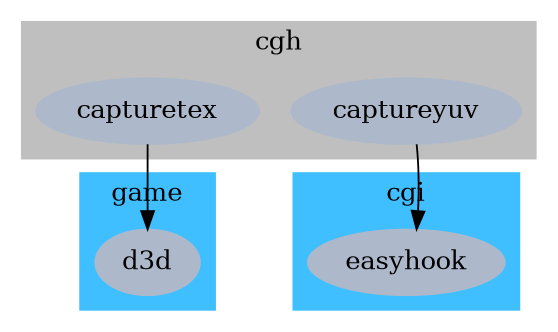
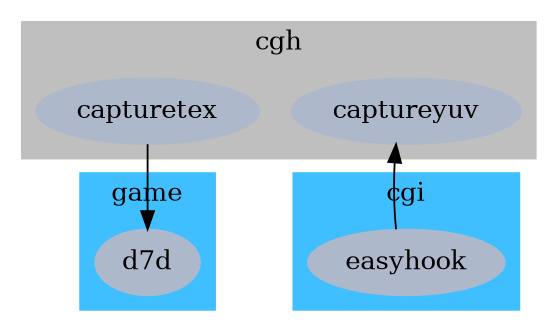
edge "captureyuv" -> "easyhook": reversed
node "d3d": label "d3d" -> "d7d"
